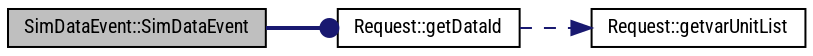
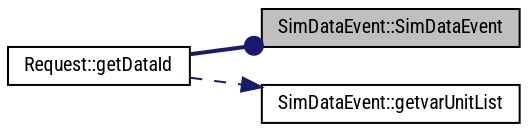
edge "SimDataEvent::SimDataEvent" -> "Request::getDataId": reversed
node "Request::getvarUnitList": label "Request::getvarUnitList" -> "SimDataEvent::getvarUnitList"
